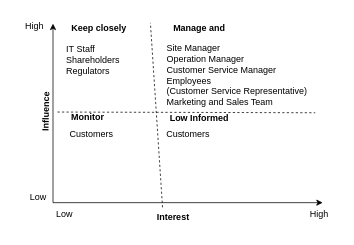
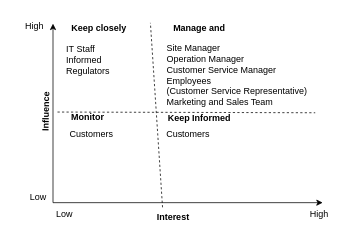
node "IT Staff Shareholders Regulators": label "IT Staff Shareholders Regulators" -> "IT Staff Informed Regulators"
node "Low Informed": label "Low Informed" -> "Keep Informed"
